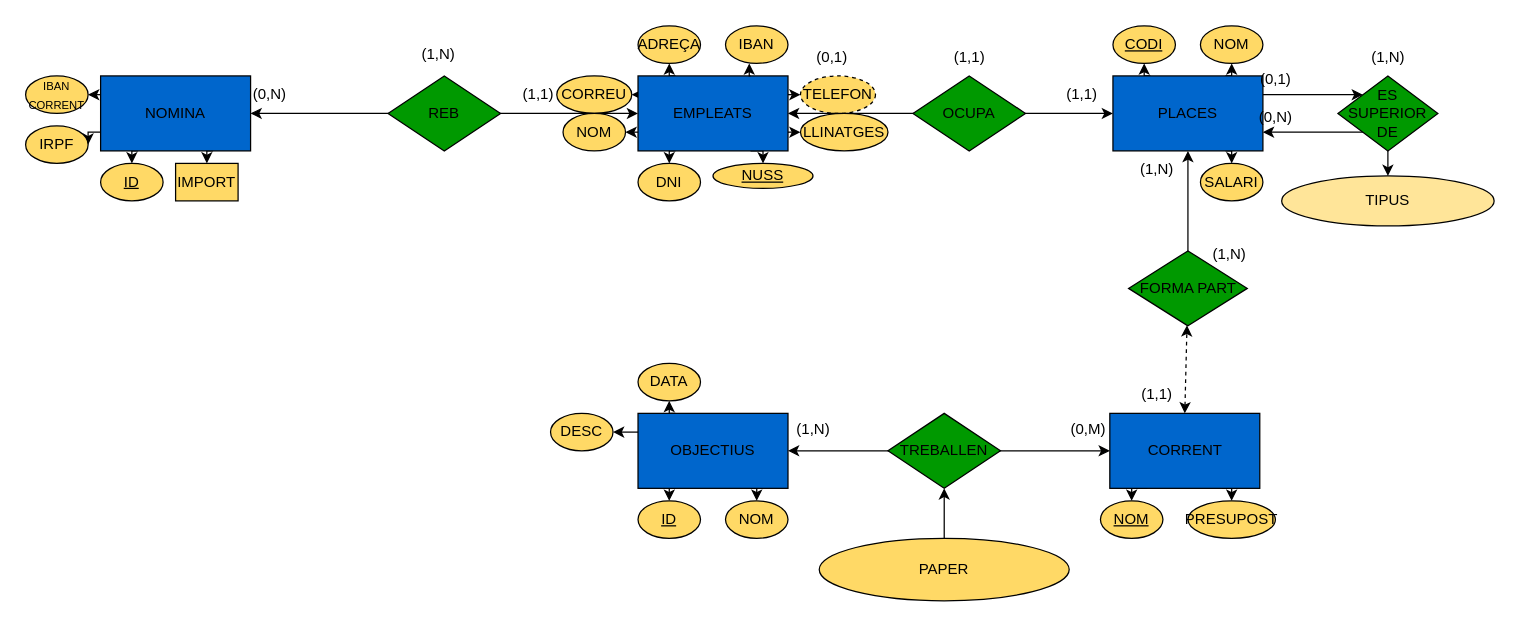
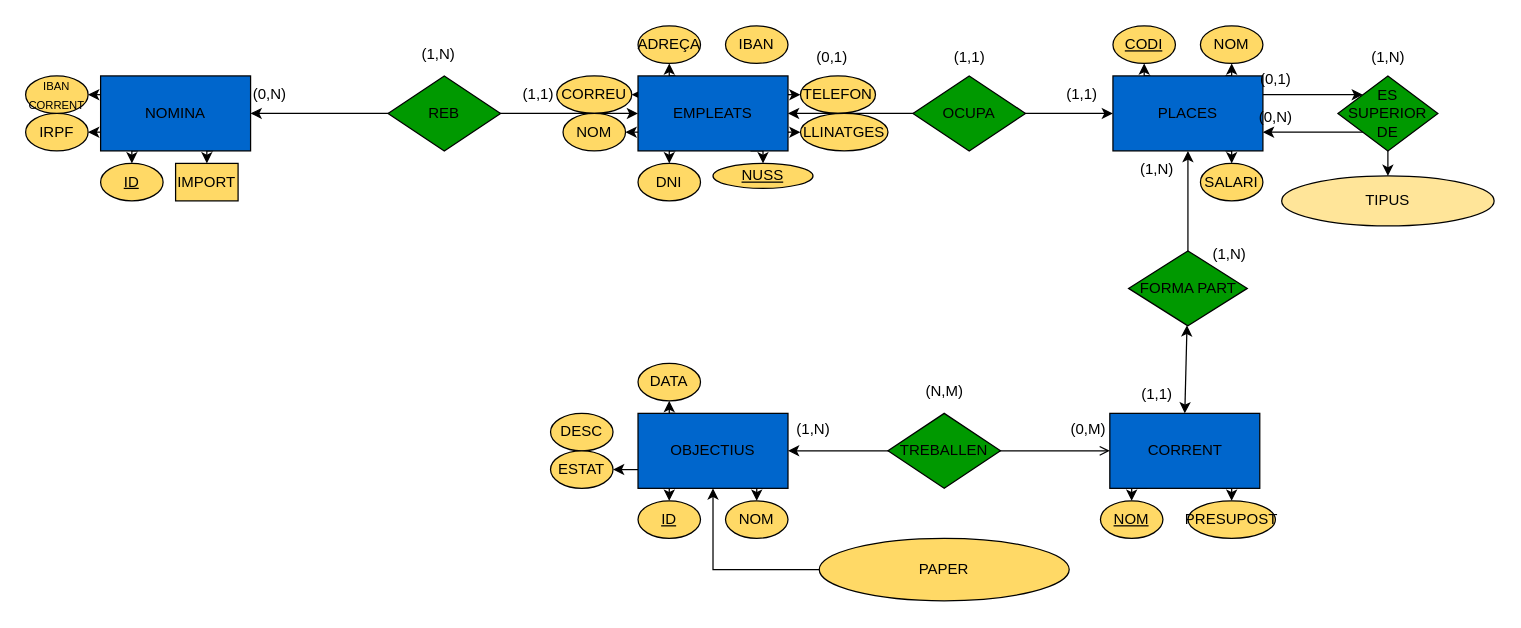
edge "EMPLEATS" -> "IBAN": removed
node "TELEFON": style dashed -> solid
node "IRPF": moved (57, 144) -> (57, 132)
edge "FORMA PART" -- "CORRENT": style dashed -> solid
node "(N,M)": added
edge "OBJECTIUS" -> "DESC": removed
edge "OBJECTIUS" -- "CORRENT": arrowhead classic -> open
node "ESTAT": added
edge "OBJECTIUS" -> "ESTAT": added
edge "PAPER" -> "TREBALLEN": now "PAPER" -> "OBJECTIUS"
